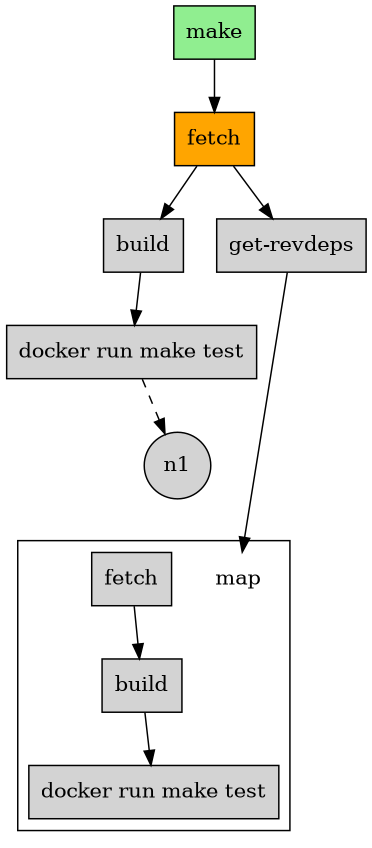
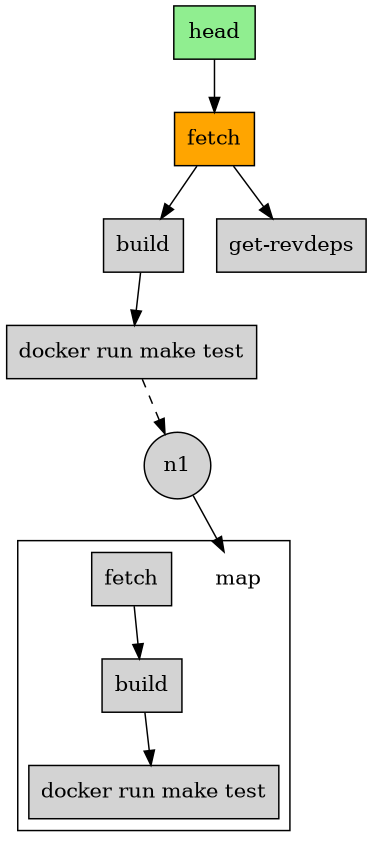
node "make": label "make" -> "head"
edge "get-revdeps" -> "map": now "n1" -> "map"
